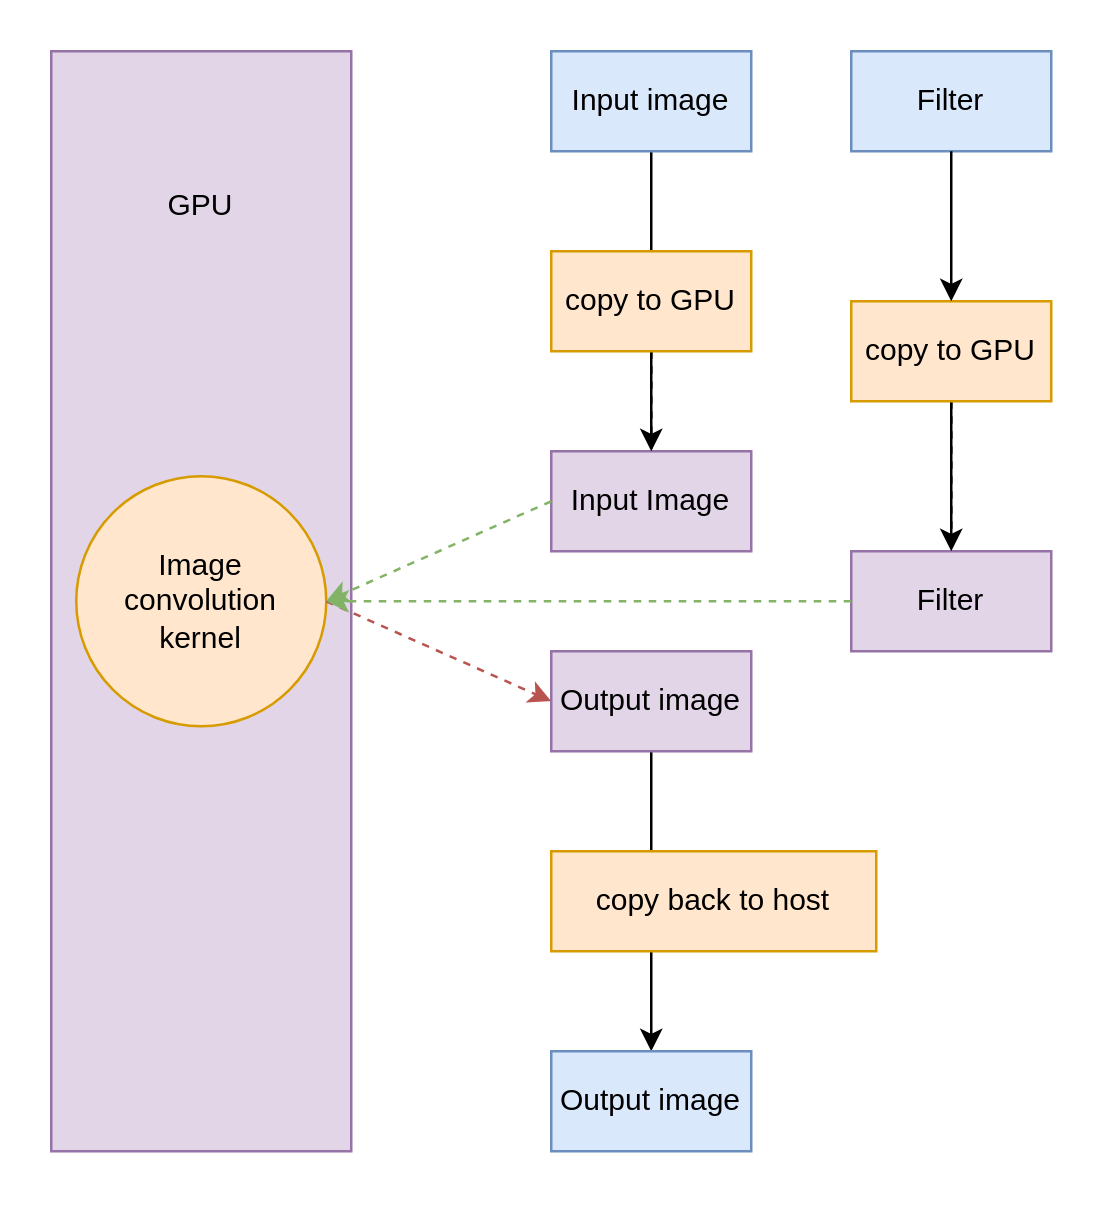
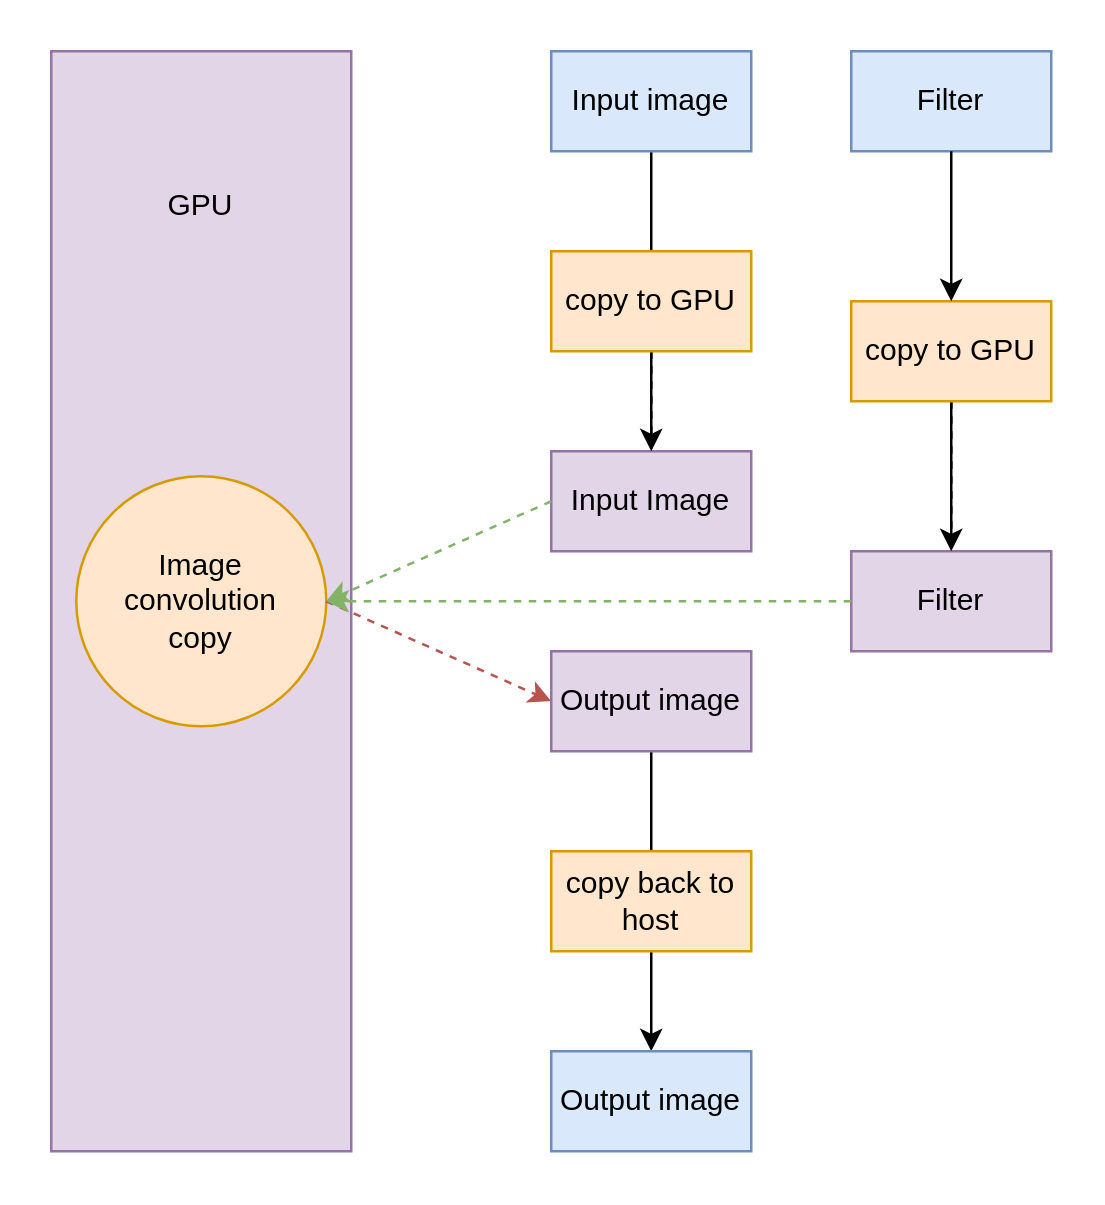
node "Image convolution kernel": label "Image convolution kernel" -> "Image convolution copy"
node "copy back to host": size 325x100 -> 200x100
